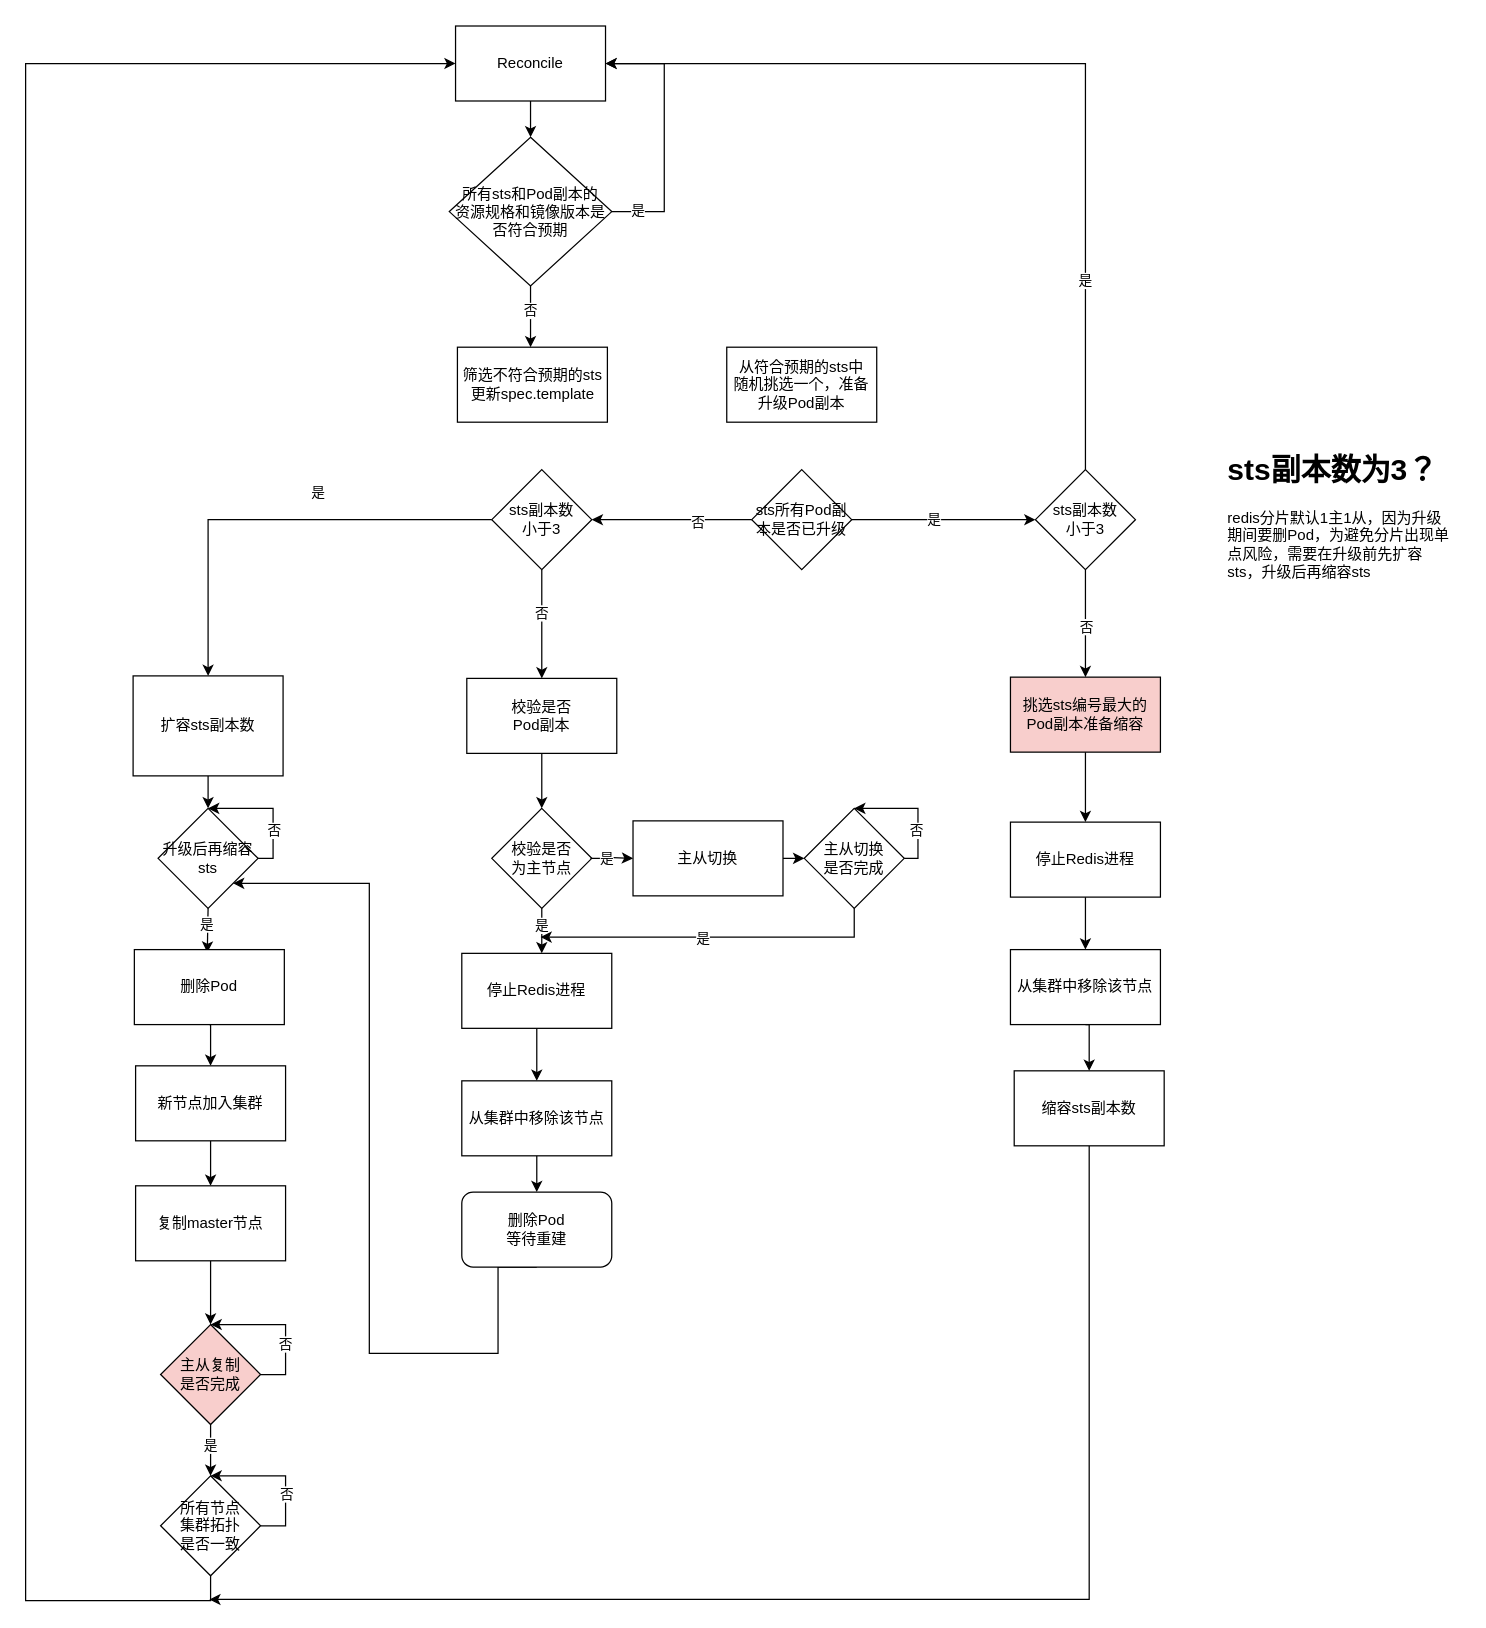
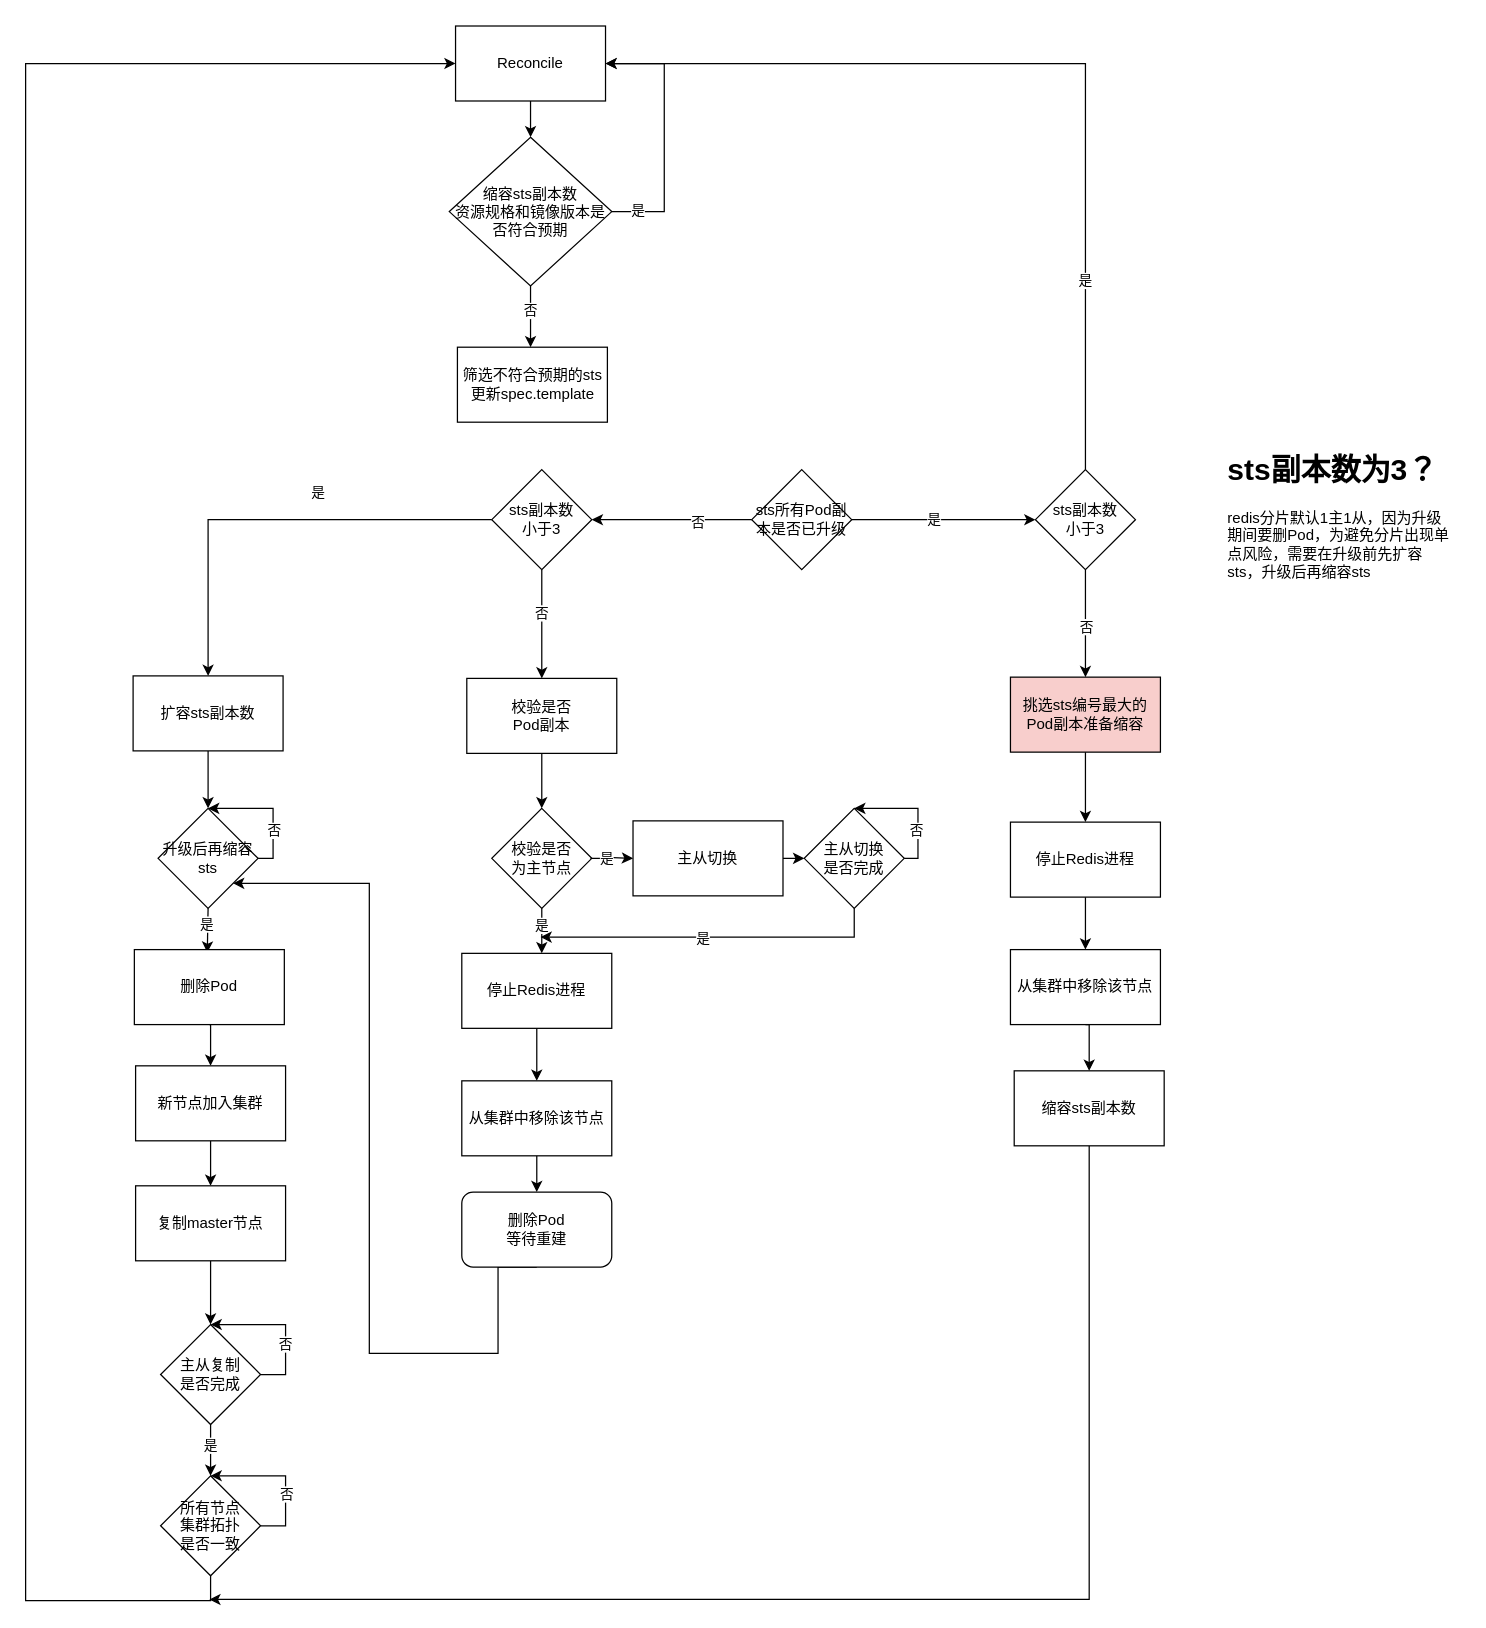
node "所有sts和Pod副本的 资源规格和镜像版本是否符合预期": label "所有sts和Pod副本的 资源规格和镜像版本是否符合预期" -> "缩容sts副本数 资源规格和镜像版本是否符合预期"
node "从符合预期的sts中 随机挑选一个，准备升级Pod副本": removed
node "扩容sts副本数": size 150x100 -> 150x75
node "主从复制 是否完成": fillcolor #f8cecc -> #ffffff
